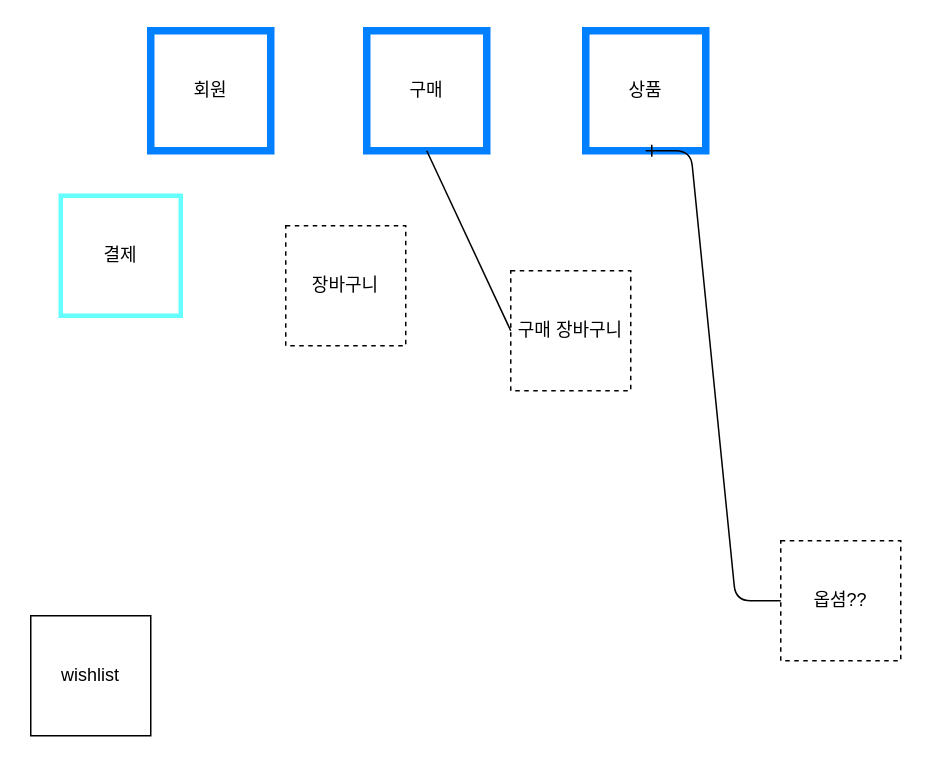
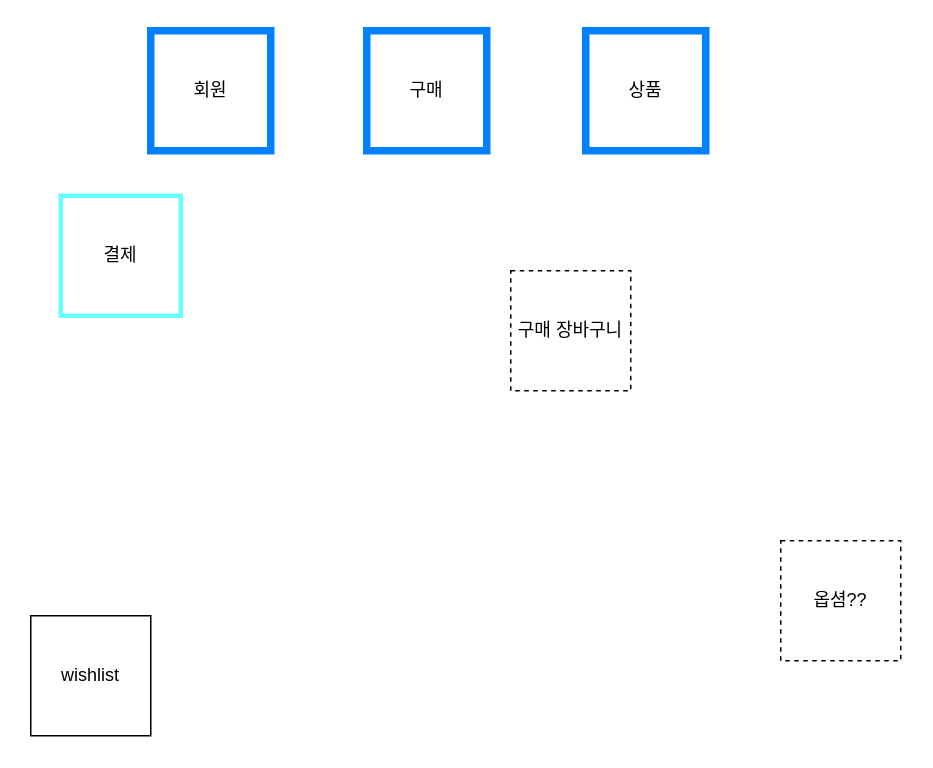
edge "구매" -- "구매 장바구니": removed
node "장바구니": removed
edge "옵셤??" -> "상품": removed
